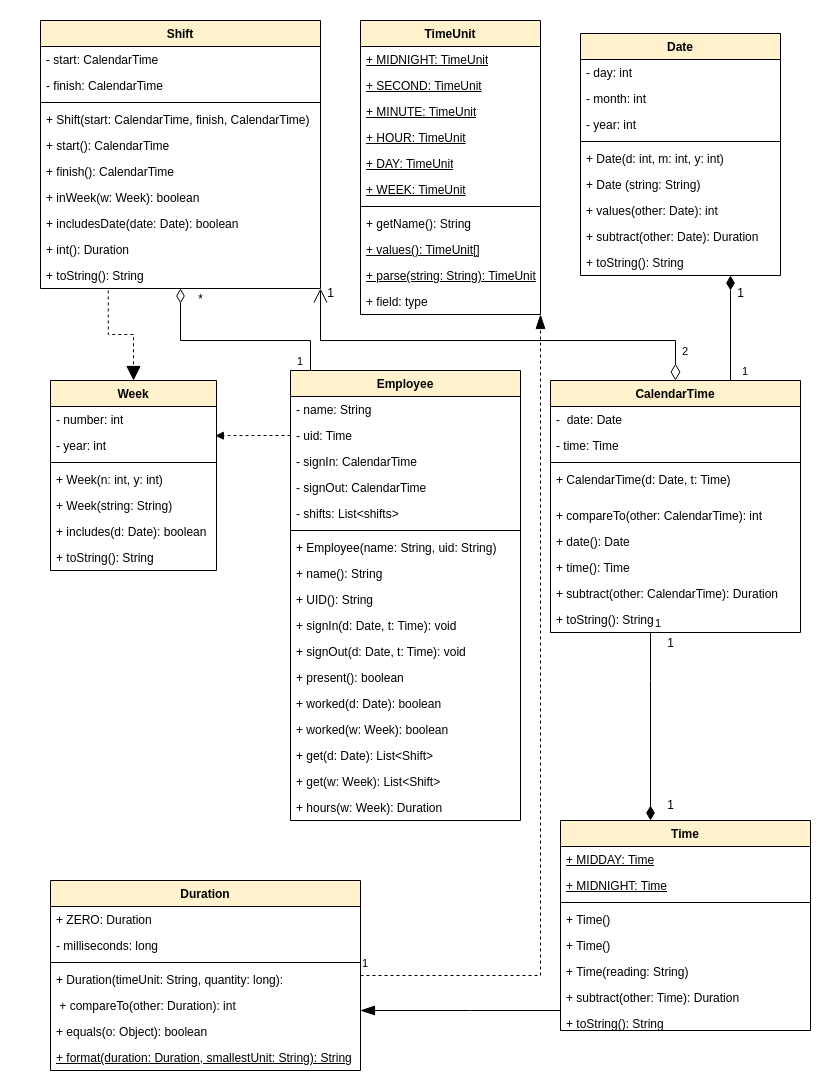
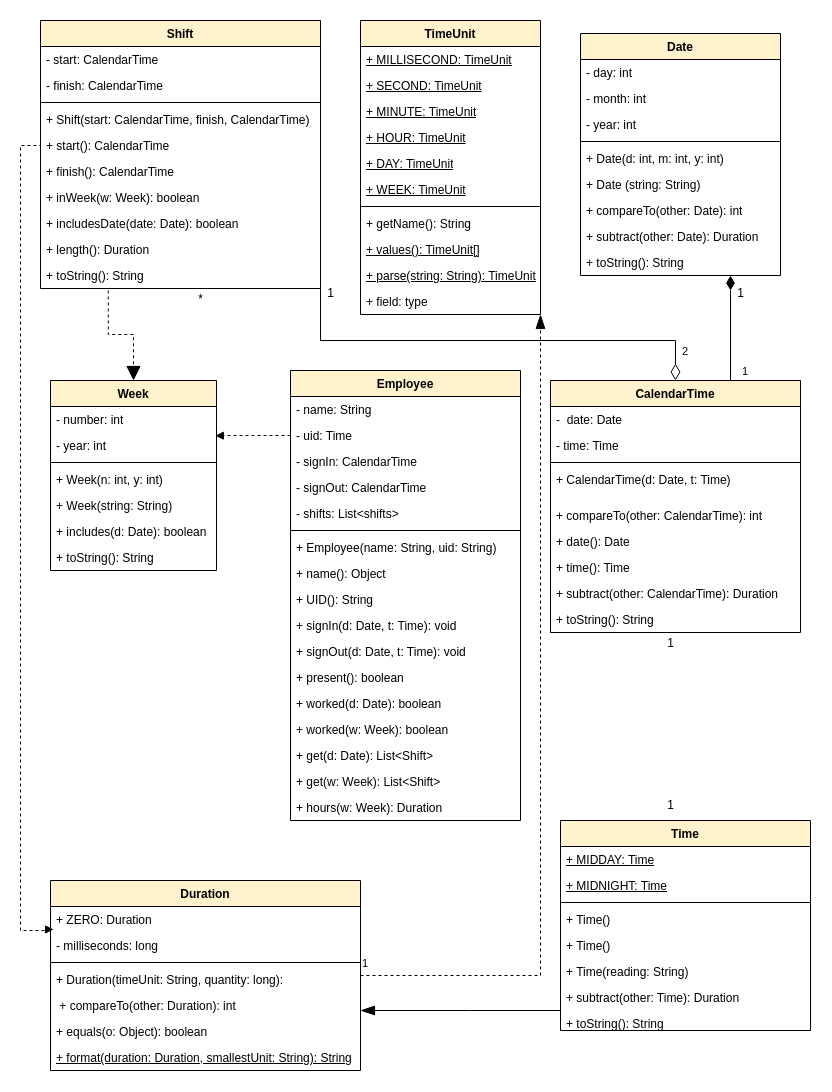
node "+ MIDNIGHT: TimeUnit": label "+ MIDNIGHT: TimeUnit" -> "+ MILLISECOND: TimeUnit"
node "+ values(other: Date): int": label "+ values(other: Date): int" -> "+ compareTo(other: Date): int"
node "+ int(): Duration": label "+ int(): Duration" -> "+ length(): Duration"
edge "Shift" -- "CalendarTime": arrowhead open -> none
edge "Employee" -> "Shift": removed, label "1"
edge "+ start(): CalendarTime" -> "+ ZERO: Duration": added
node "+ name(): String": label "+ name(): String" -> "+ name(): Object"
edge "CalendarTime" -> "Time": removed, label "1"
